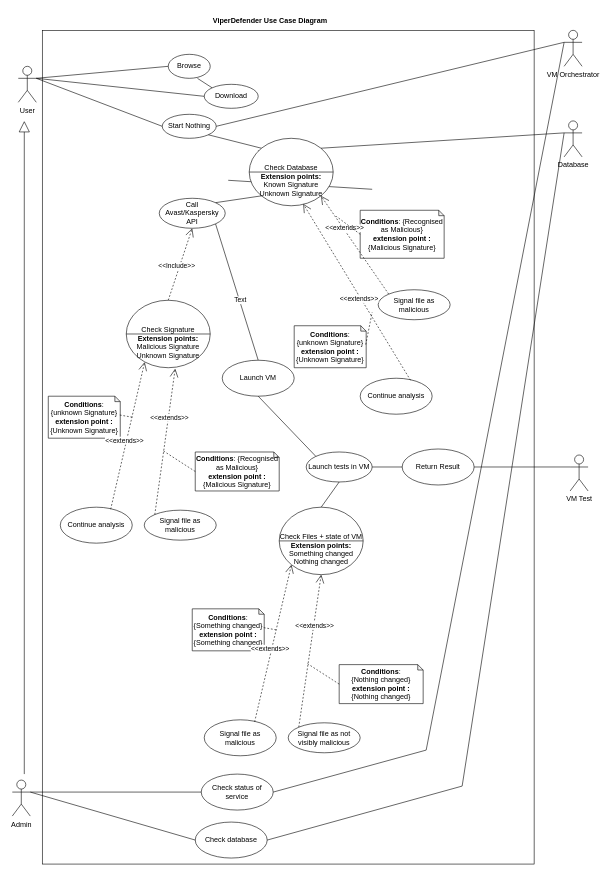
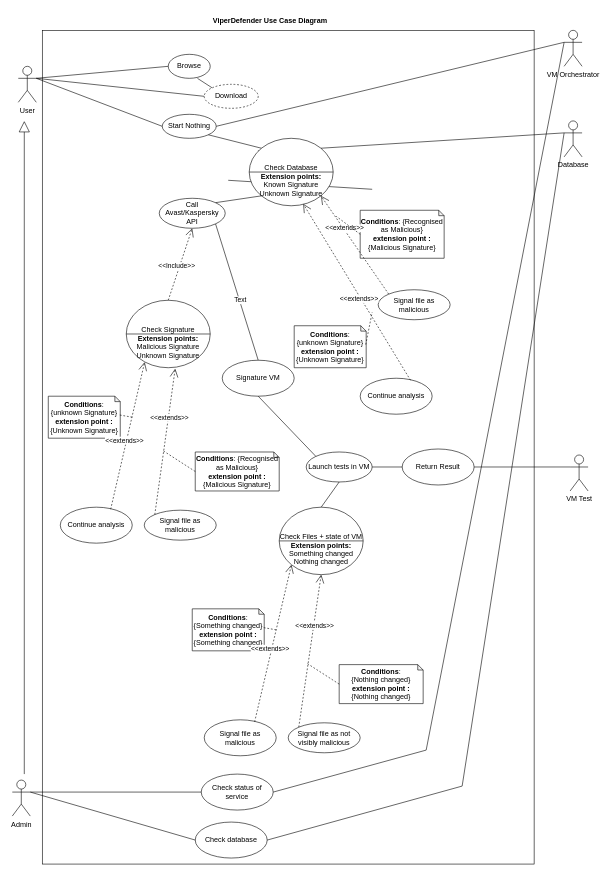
node "Download": style solid -> dashed
node "Launch VM": label "Launch VM" -> "Signature VM"
